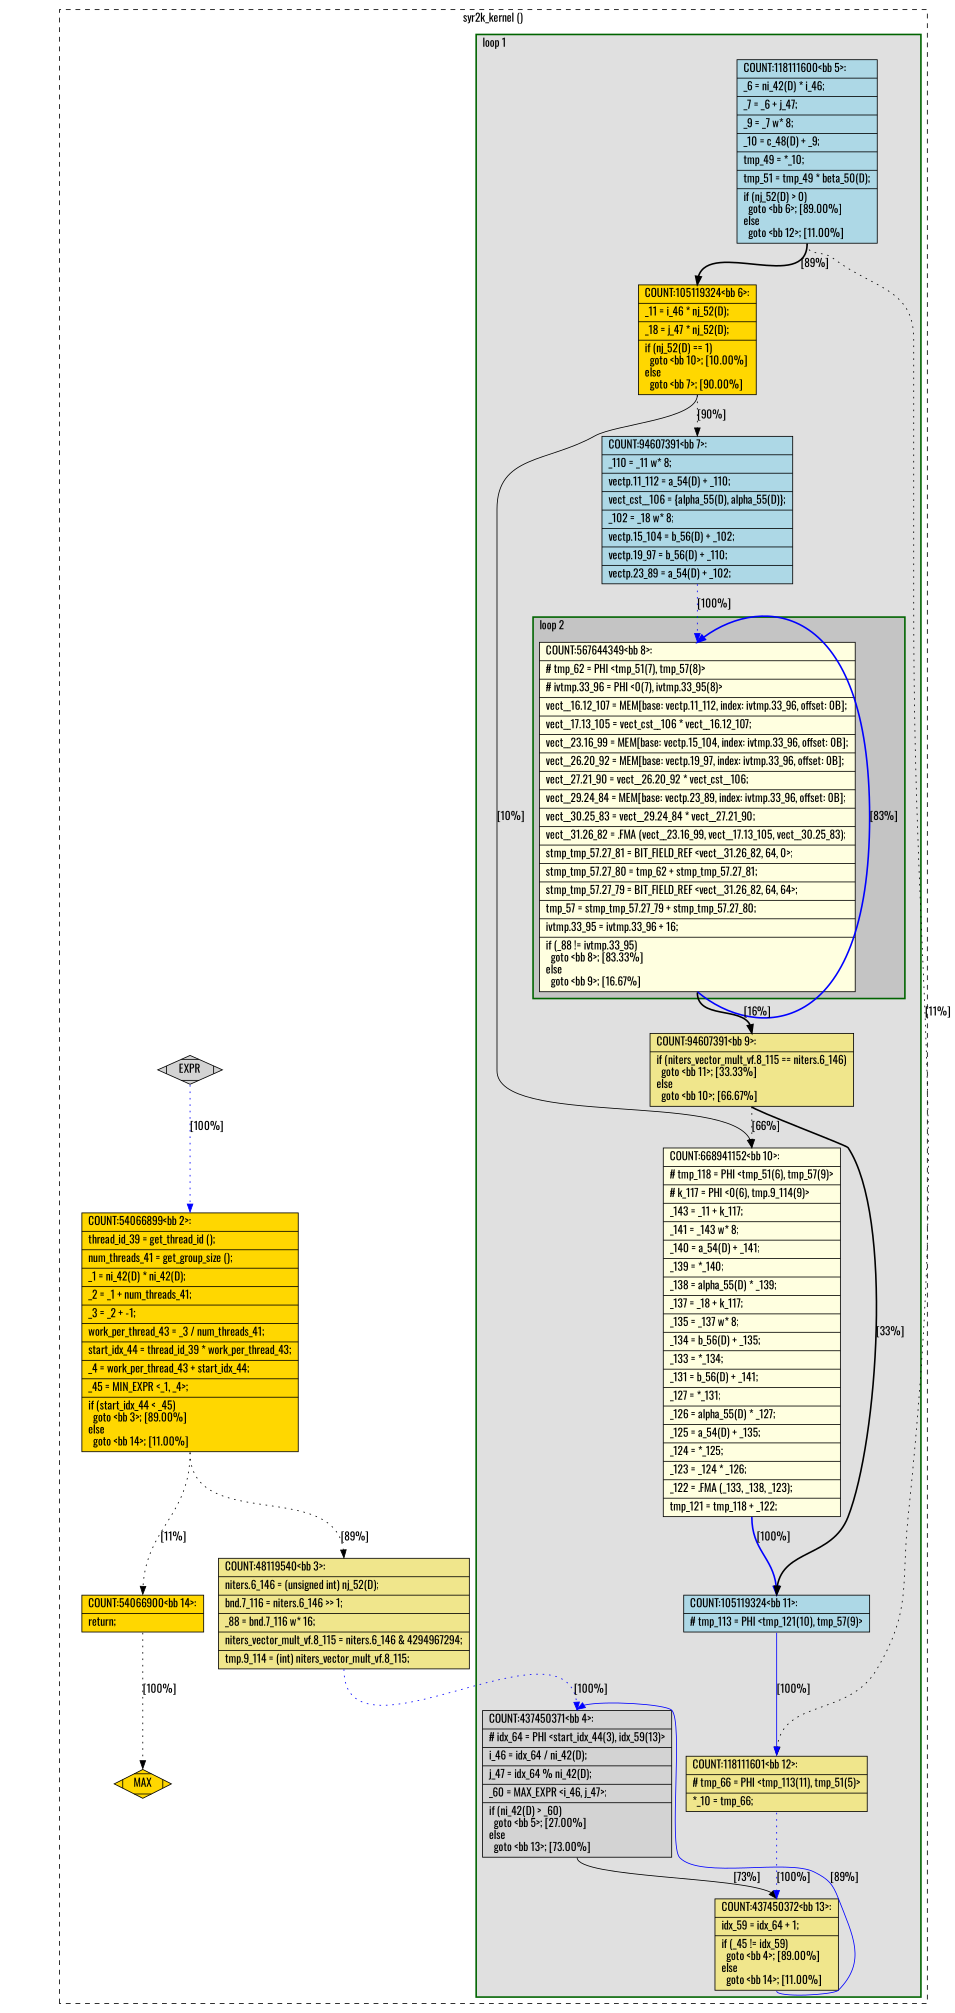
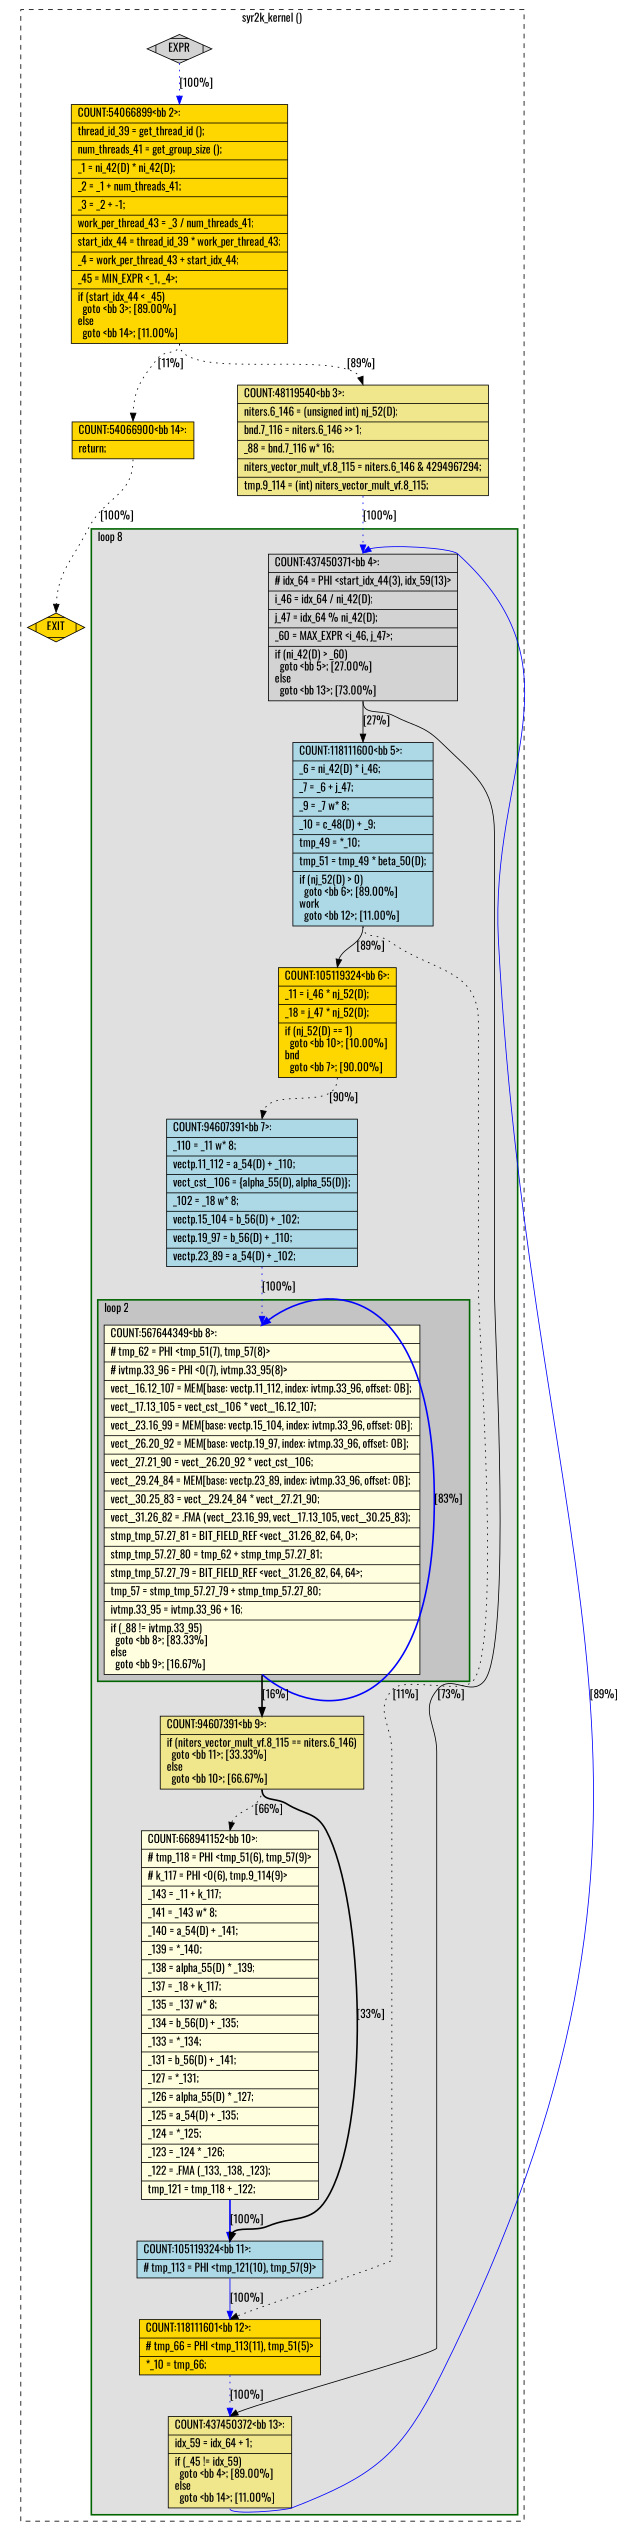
cluster "loop 1": label "loop 1" -> "loop 8"
node "COUNT:118111600<bb 5>:": text "else" -> "work"
edge "COUNT:118111600<bb 5>:" -> "COUNT:105119324<bb 6>:": style bold -> solid
node "COUNT:105119324<bb 6>:": text "else" -> "bnd"
edge "COUNT:437450371<bb 4>:" -> "COUNT:118111600<bb 5>:": added, label "[27%]"
edge "COUNT:105119324<bb 6>:" -> "COUNT:668941152<bb 10>:": removed, label "[10%]"
node "MAX": label "MAX" -> "EXIT"
node "COUNT:118111601<bb 12>:": fillcolor khaki -> gold
